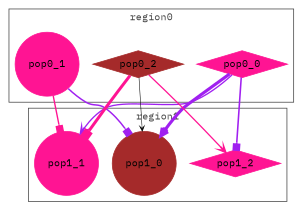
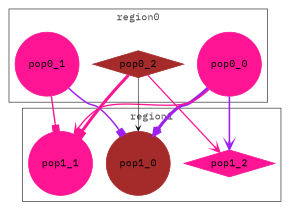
node "pop0_0": shape diamond -> circle
edge "pop0_0" -> "pop1_1": color purple -> deeppink
edge "pop0_0" -> "pop1_2": arrowhead box -> vee
